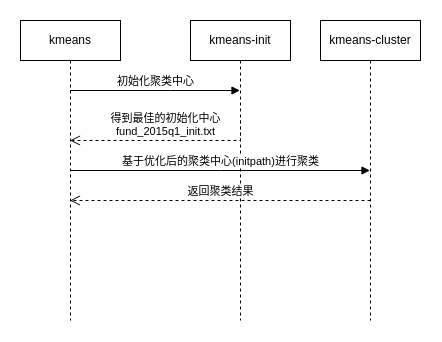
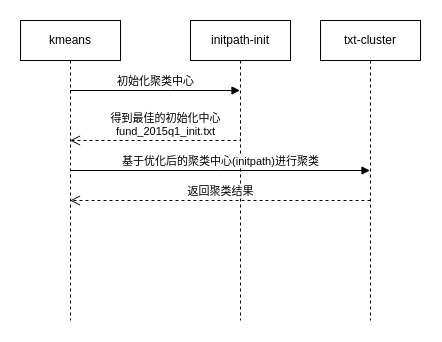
node "kmeans-init": label "kmeans-init" -> "initpath-init"
node "kmeans-cluster": label "kmeans-cluster" -> "txt-cluster"
